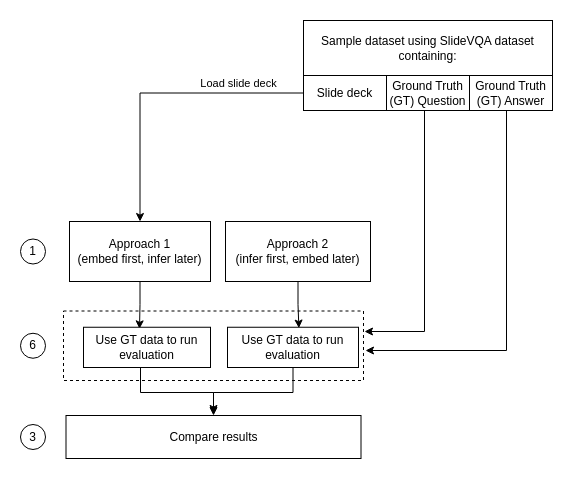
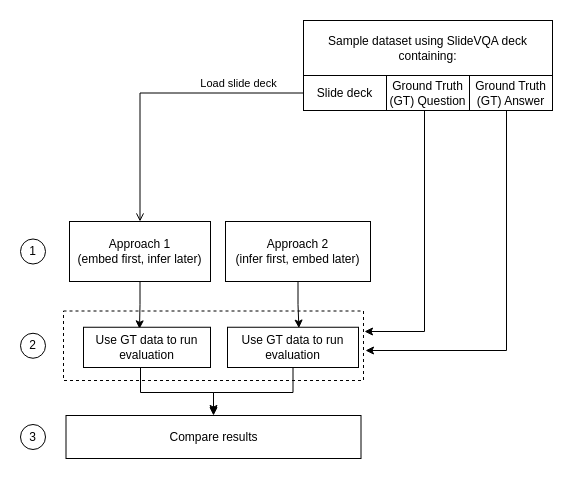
node "Sample dataset using SlideVQA dataset containing:": label "Sample dataset using SlideVQA dataset containing:" -> "Sample dataset using SlideVQA deck containing:"
edge "Slide deck" -> "Approach 1 (embed first, infer later)": arrowhead classic -> open
node "6": label "6" -> "2"
